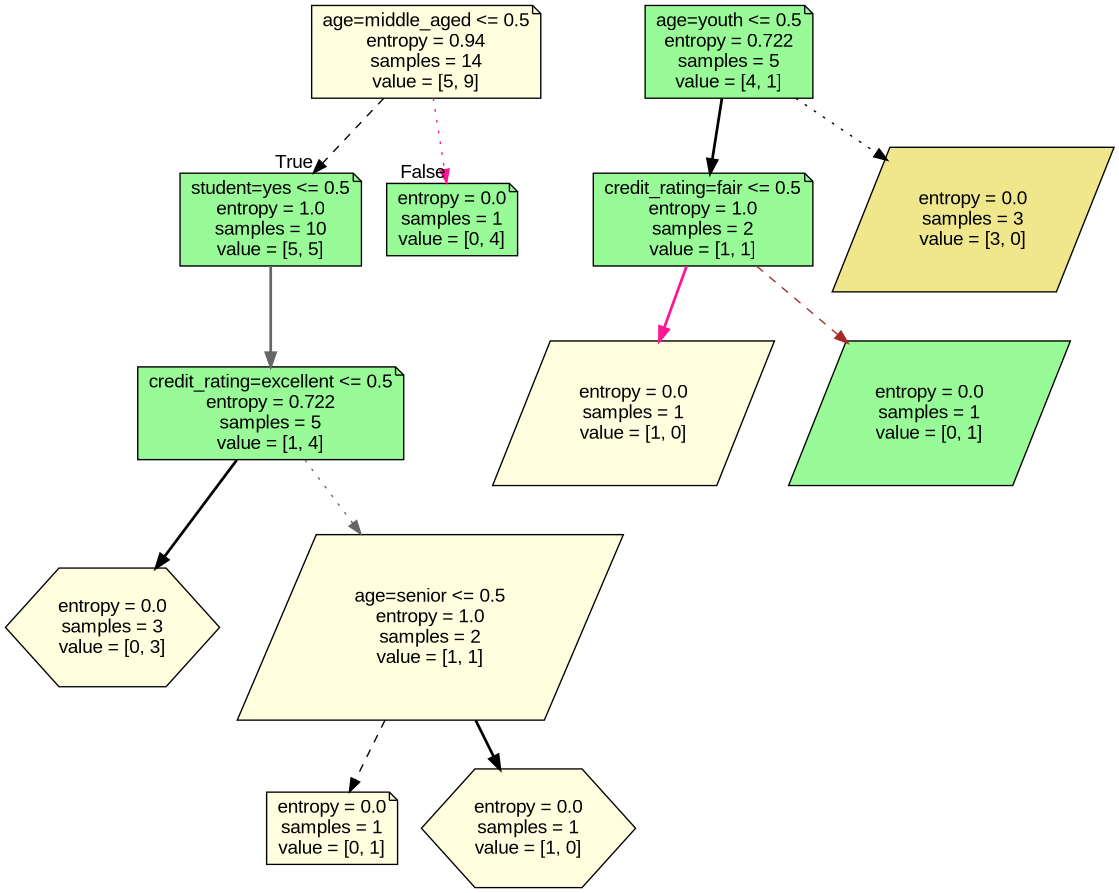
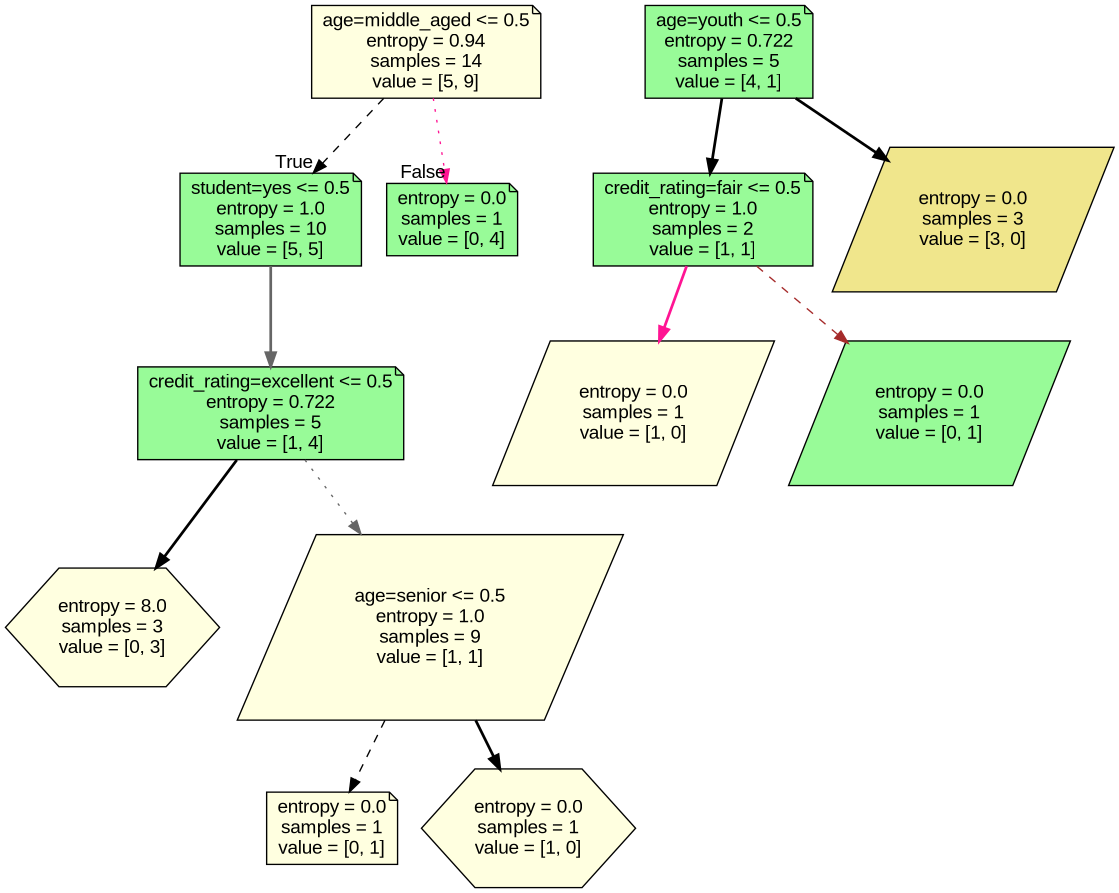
edge "age=youth <= 0.5 entropy = 0.722 samples = 5 value = [4, 1]" -> "entropy = 0.0 samples = 3 value = [3, 0]": style dotted -> bold
node "entropy = 0.0 samples = 3 value = [0, 3]": label "entropy = 0.0 samples = 3 value = [0, 3]" -> "entropy = 8.0 samples = 3 value = [0, 3]"
node "age=senior <= 0.5 entropy = 1.0 samples = 2 value = [1, 1]": label "age=senior <= 0.5 entropy = 1.0 samples = 2 value = [1, 1]" -> "age=senior <= 0.5 entropy = 1.0 samples = 9 value = [1, 1]"
